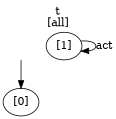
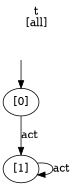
edge "[0]" -> "[1]": added, label "act"
